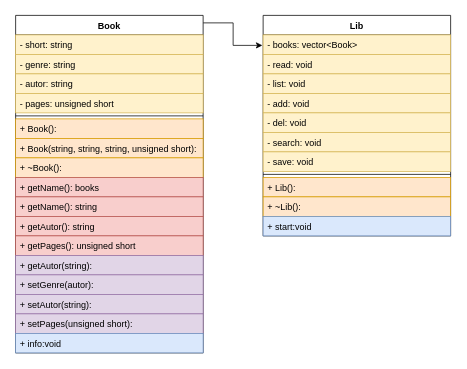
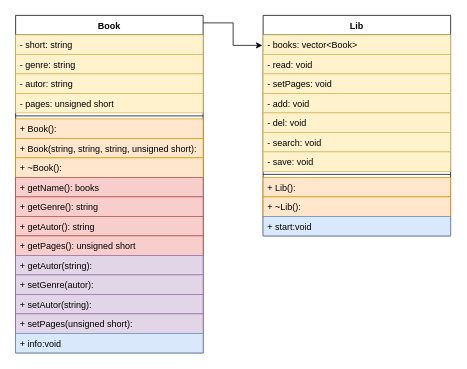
node "- list: void": label "- list: void" -> "- setPages: void"
node "+ getName(): string": label "+ getName(): string" -> "+ getGenre(): string"
